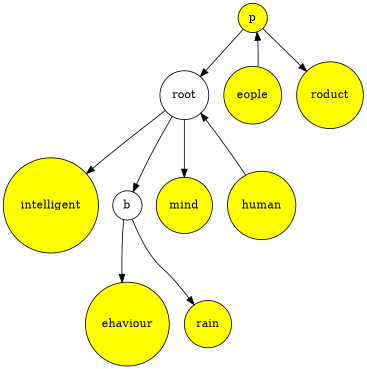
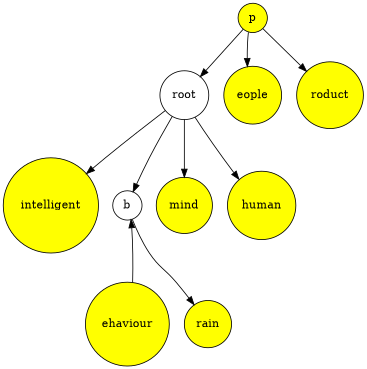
edge "eople" -> "p": reversed
edge "human" -> "root": reversed
edge "b" -> "ehaviour": reversed
